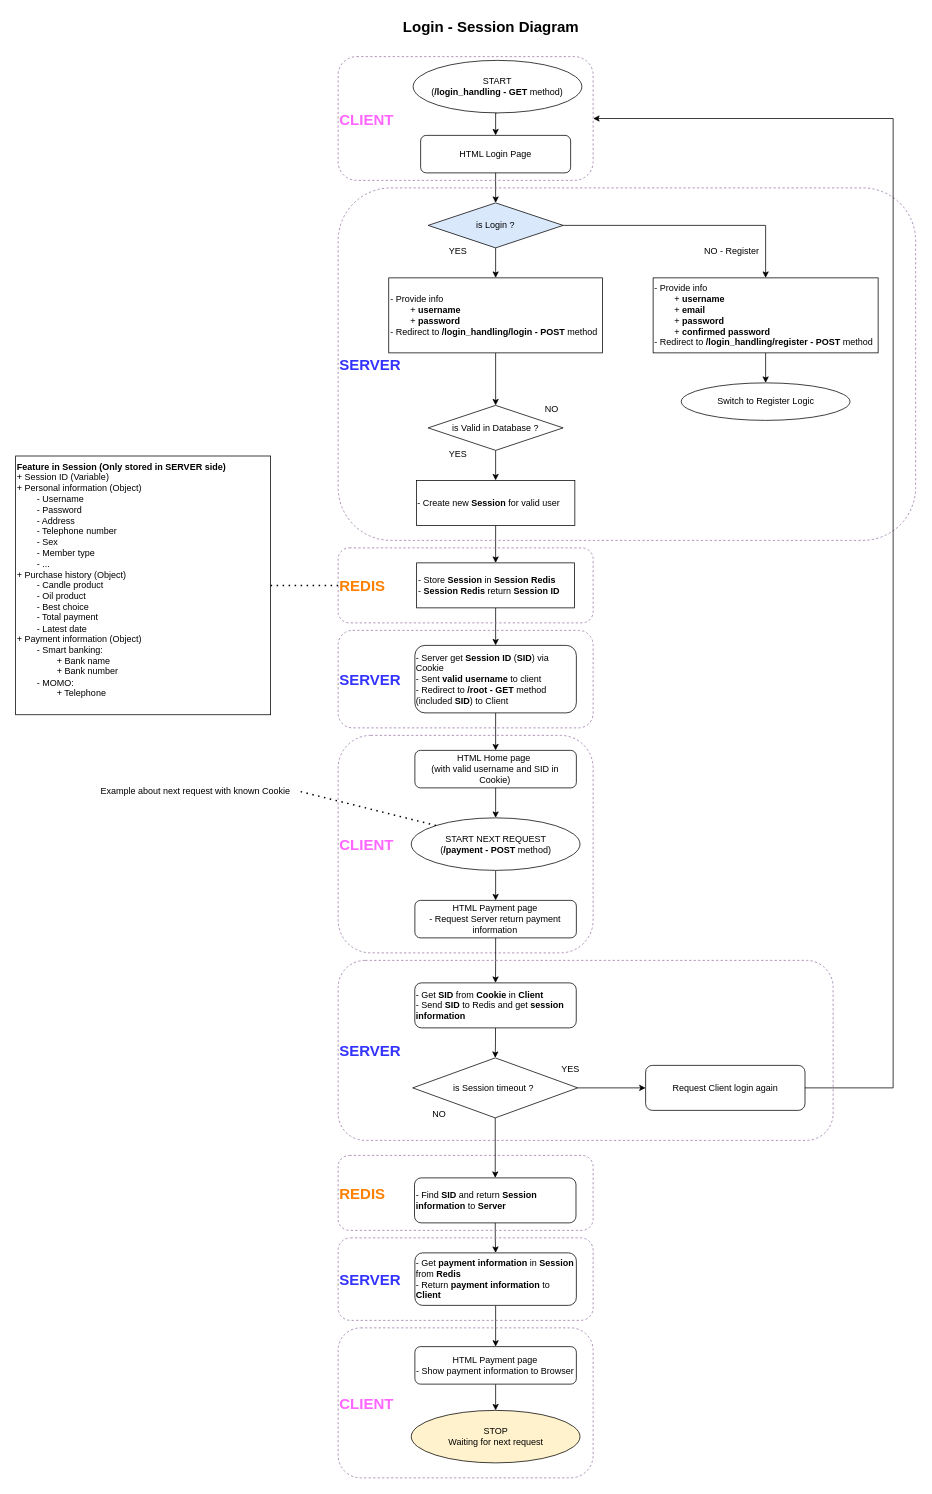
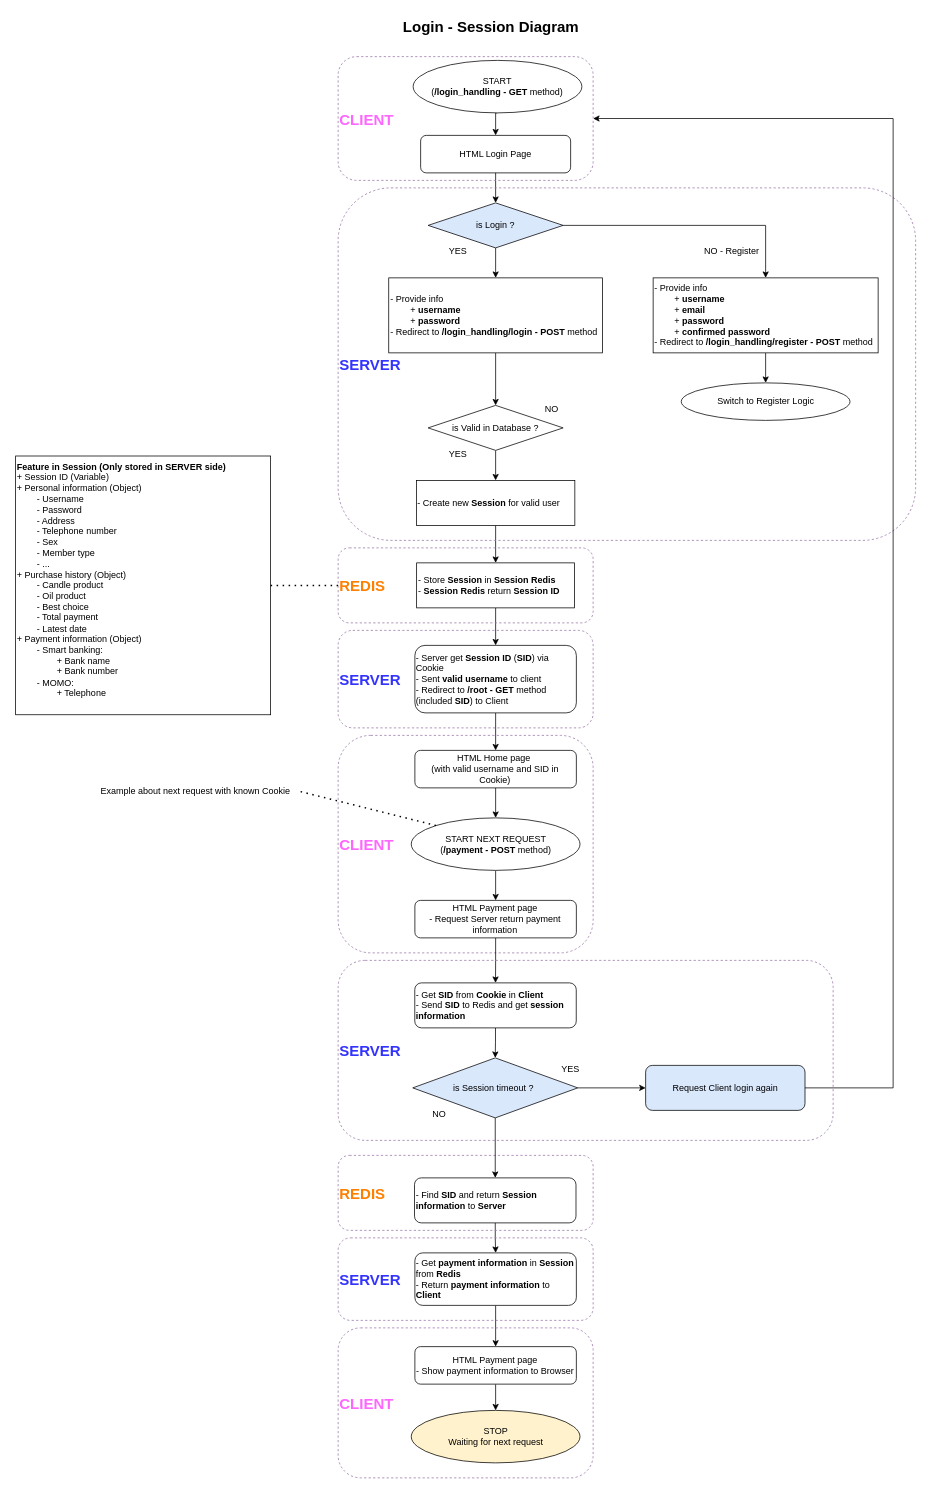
node "is Session timeout ?": fillcolor #ffffff -> #dae8fc
node "Request Client login again": fillcolor #ffffff -> #dae8fc
